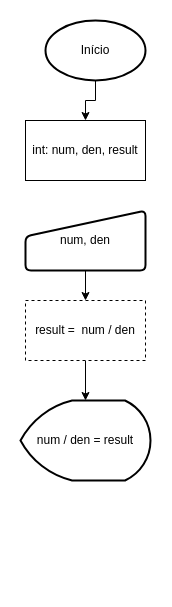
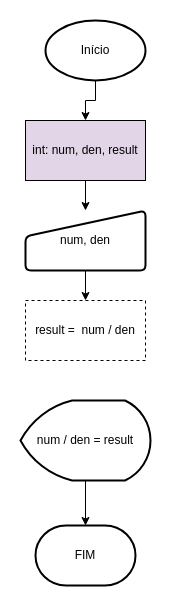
node "int: num, den, result": fillcolor #ffffff -> #e1d5e7
edge "int: num, den, result" -> "num, den": added
edge "result = num / den" -> "num / den = result": removed
edge "num / den = result" -> "FIM": added
node "FIM": added
